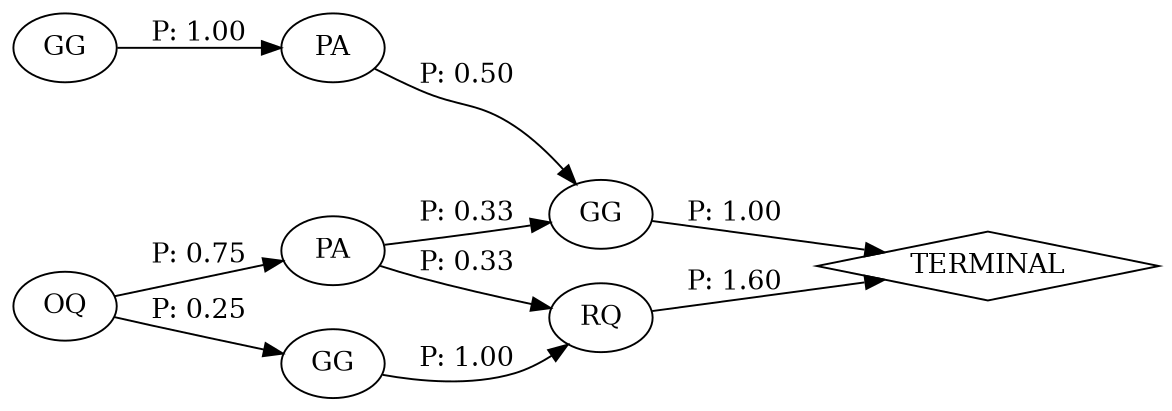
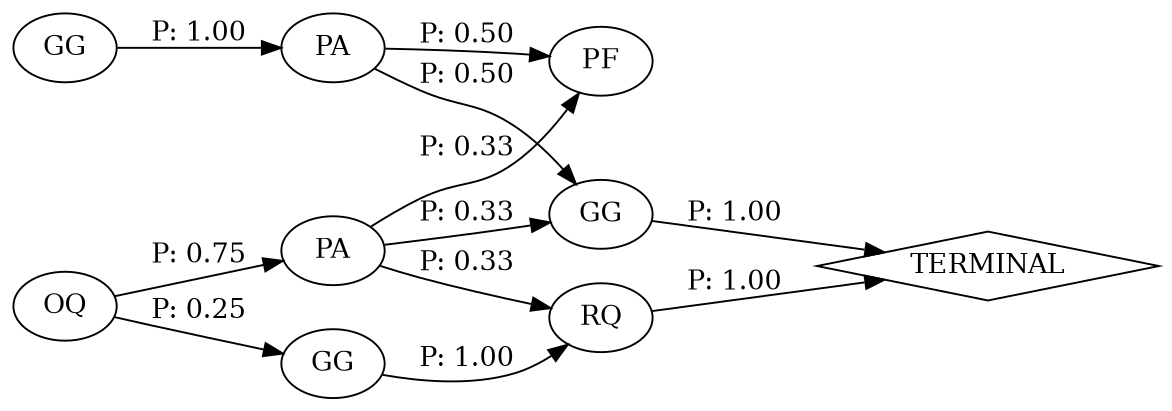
node "PF": added
edge "RQ" -> "TERMINAL": label "P: 1.60" -> "P: 1.00"
